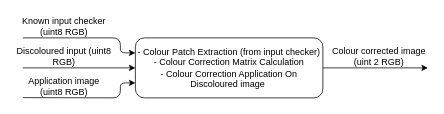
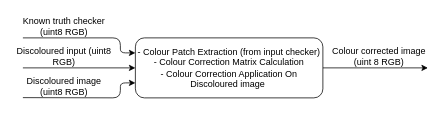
node "Known input checker (uint8 RGB)": label "Known input checker (uint8 RGB)" -> "Known truth checker (uint8 RGB)"
node "Colour corrected image (uint 2 RGB)": label "Colour corrected image (uint 2 RGB)" -> "Colour corrected image (uint 8 RGB)"
node "Application image (uint8 RGB)": label "Application image (uint8 RGB)" -> "Discoloured image (uint8 RGB)"
